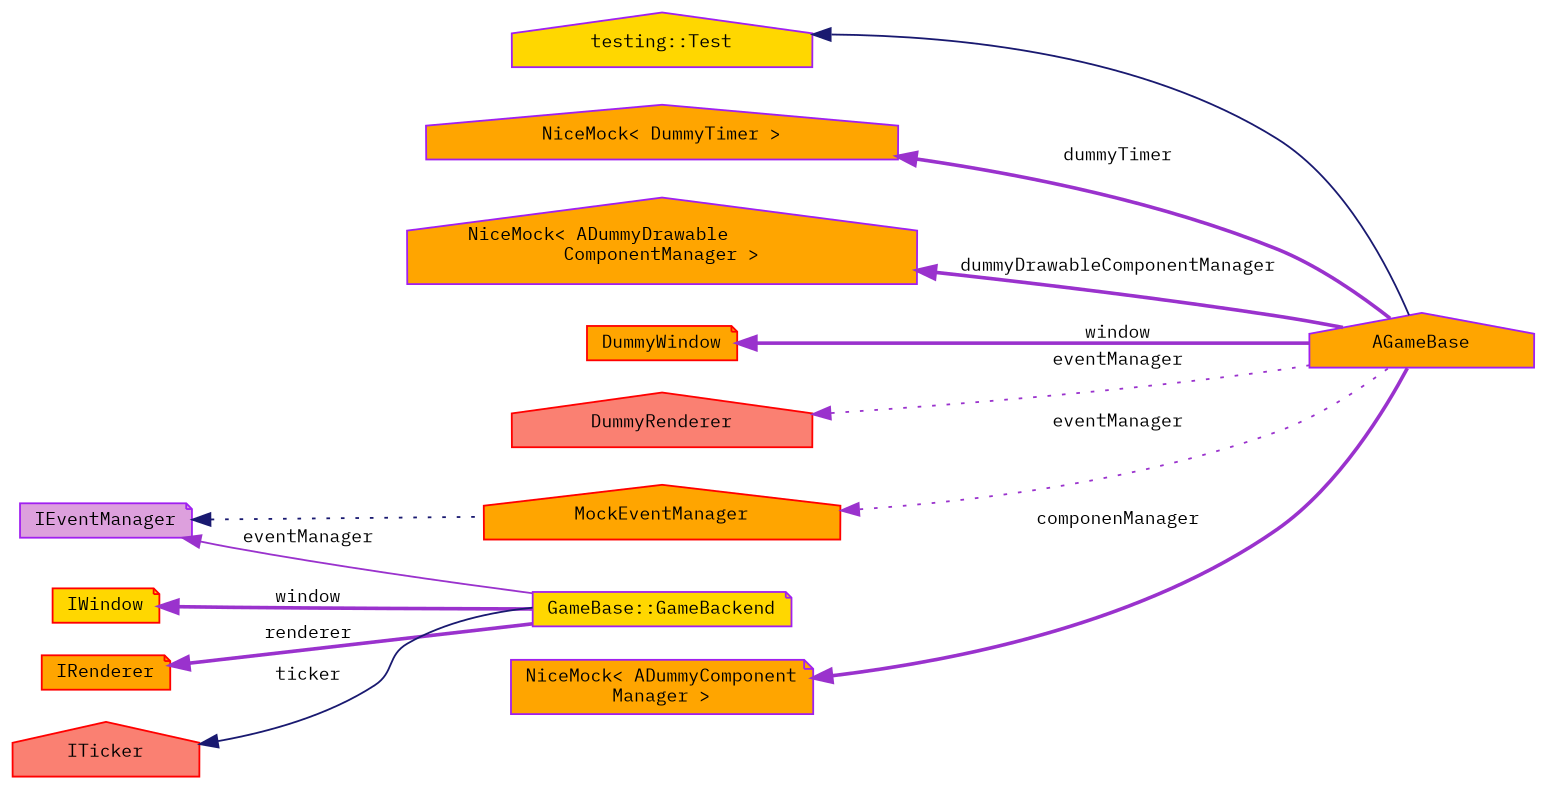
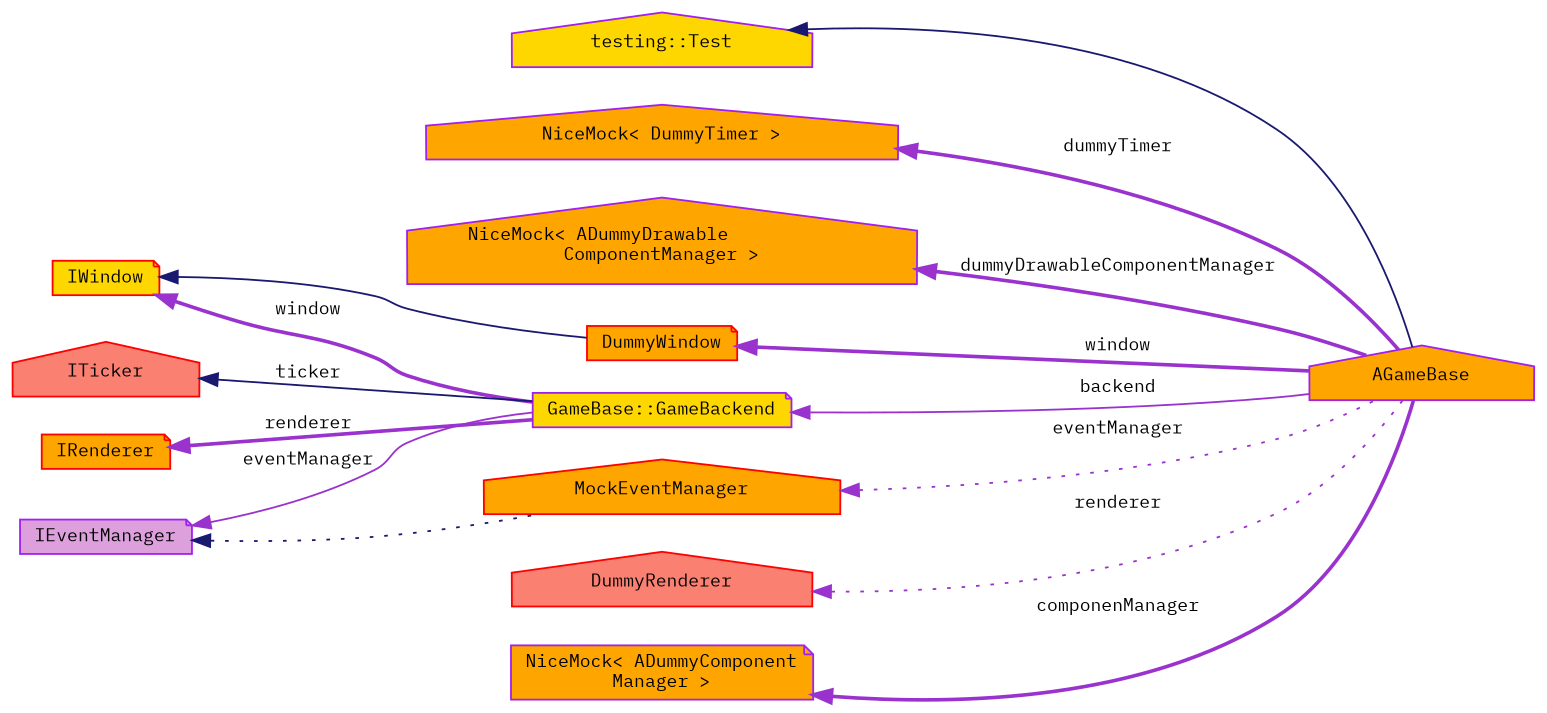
edge "DummyWindow" -> "IWindow": added
edge "AGameBase" -> "DummyRenderer": label " eventManager" -> " renderer"
edge "AGameBase" -> "GameBase::GameBackend": added, label "backend"
